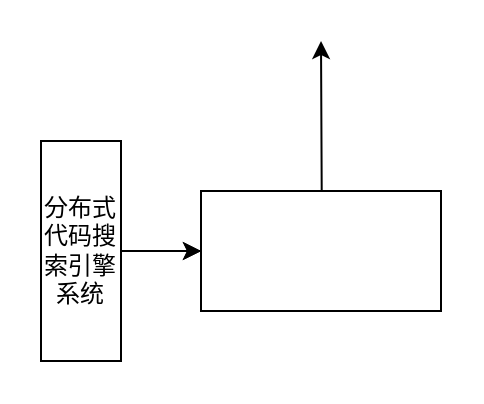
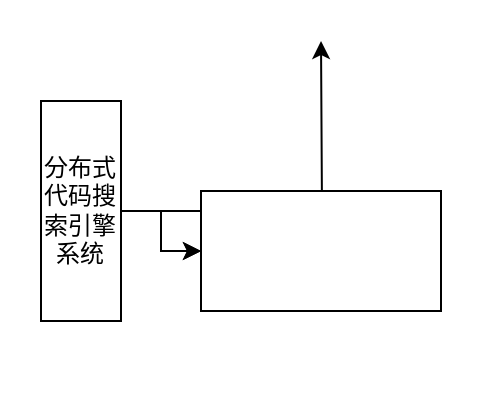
node "分布式代码搜索引擎系统": moved (81, 251) -> (81, 211)
